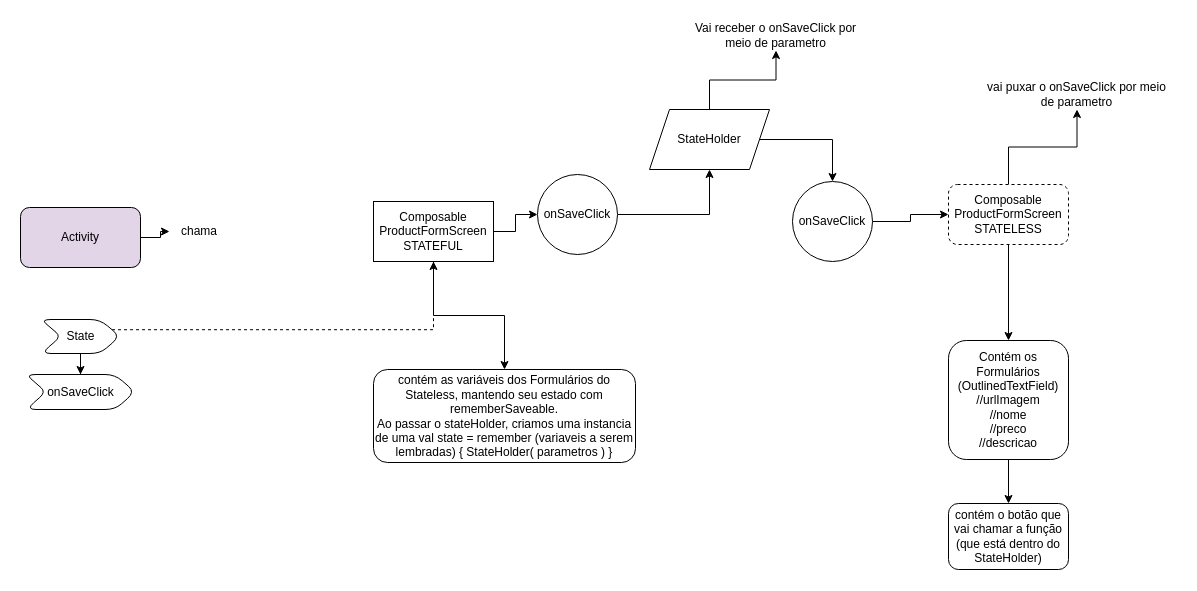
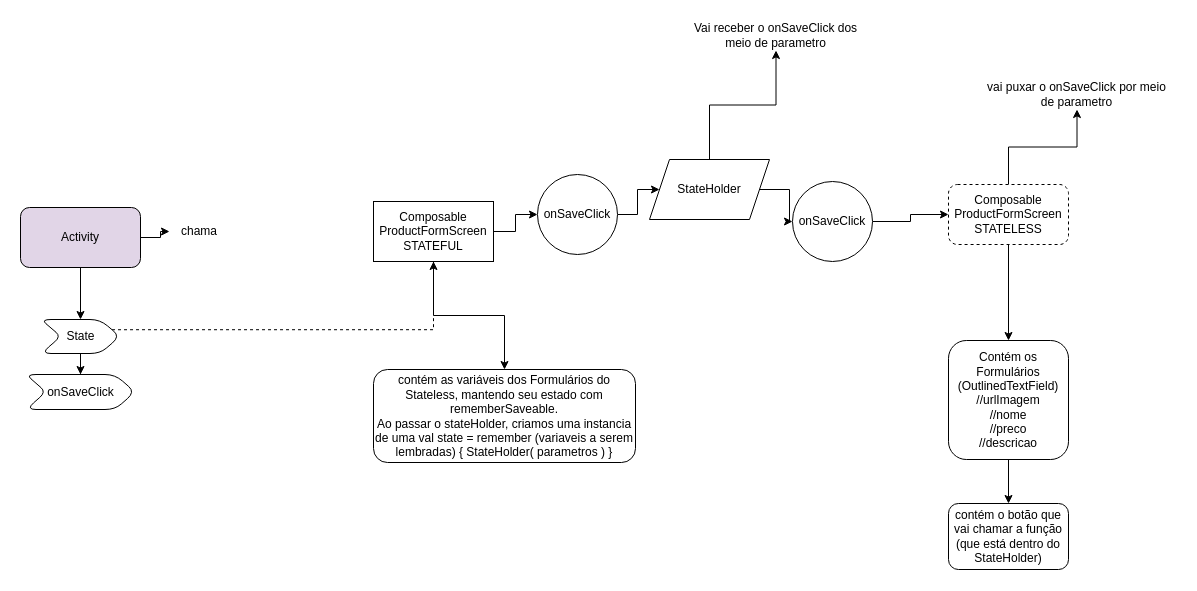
node "Vai receber o onSaveClick por meio de parametro": label "Vai receber o onSaveClick por meio de parametro" -> "Vai receber o onSaveClick dos meio de parametro"
node "StateHolder": moved (710, 140) -> (710, 190)
edge "Activity" -> "State": added
